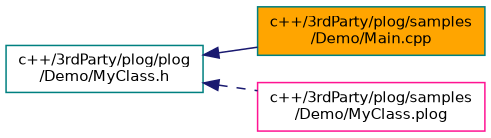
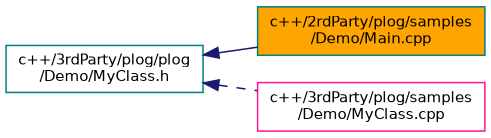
node "c++/3rdParty/plog/samples /Demo/Main.cpp": label "c++/3rdParty/plog/samples /Demo/Main.cpp" -> "c++/2rdParty/plog/samples /Demo/Main.cpp"
node "c++/3rdParty/plog/samples /Demo/MyClass.plog": label "c++/3rdParty/plog/samples /Demo/MyClass.plog" -> "c++/3rdParty/plog/samples /Demo/MyClass.cpp"
